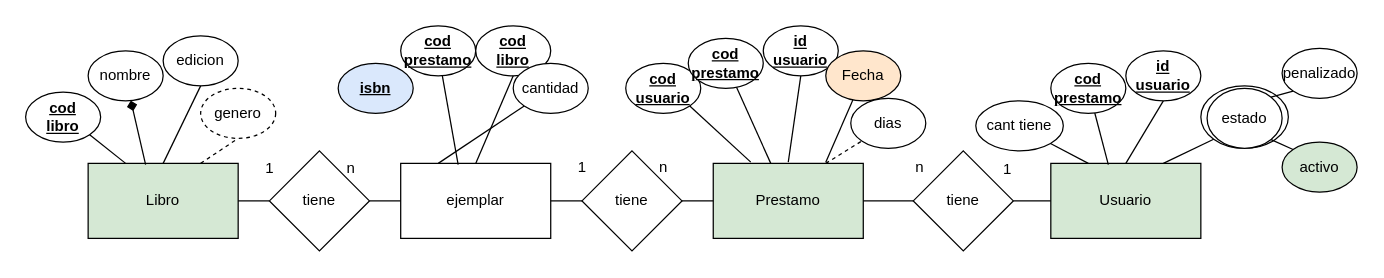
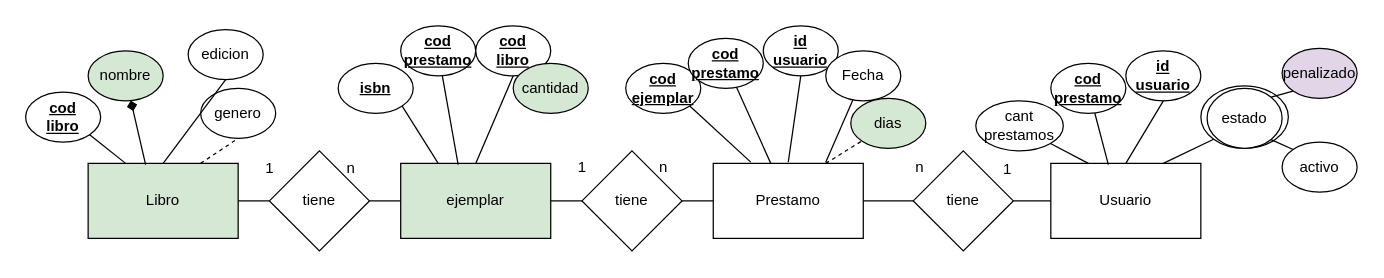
node "edicion": moved (201, 61) -> (226, 54)
node "penalizado": fillcolor #ffffff -> #e1d5e7
node "nombre": fillcolor #ffffff -> #d5e8d4
node "Fecha": fillcolor #ffe6cc -> #ffffff
node "isbn": fillcolor #dae8fc -> #ffffff
node "cantidad": fillcolor #ffffff -> #d5e8d4
node "cod usuario": label "cod usuario" -> "cod ejemplar"
node "genero": style dashed -> solid
node "dias": fillcolor #ffffff -> #d5e8d4
node "cant tiene": label "cant tiene" -> "cant prestamos"
edge "cantidad" -- "ejemplar": now "isbn" -- "ejemplar"
node "activo": fillcolor #d5e8d4 -> #ffffff
node "ejemplar": fillcolor #ffffff -> #d5e8d4
node "Prestamo": fillcolor #d5e8d4 -> #ffffff
node "Usuario": fillcolor #d5e8d4 -> #ffffff
